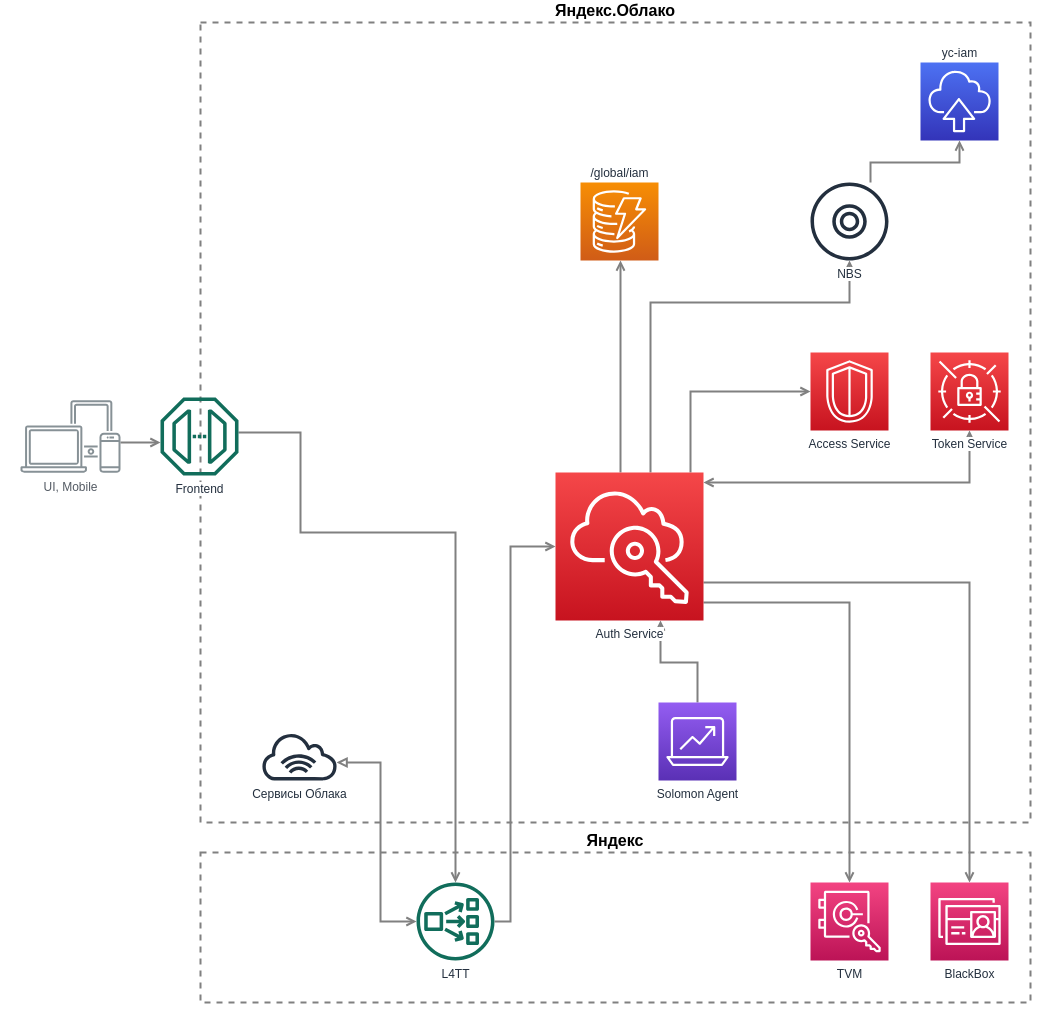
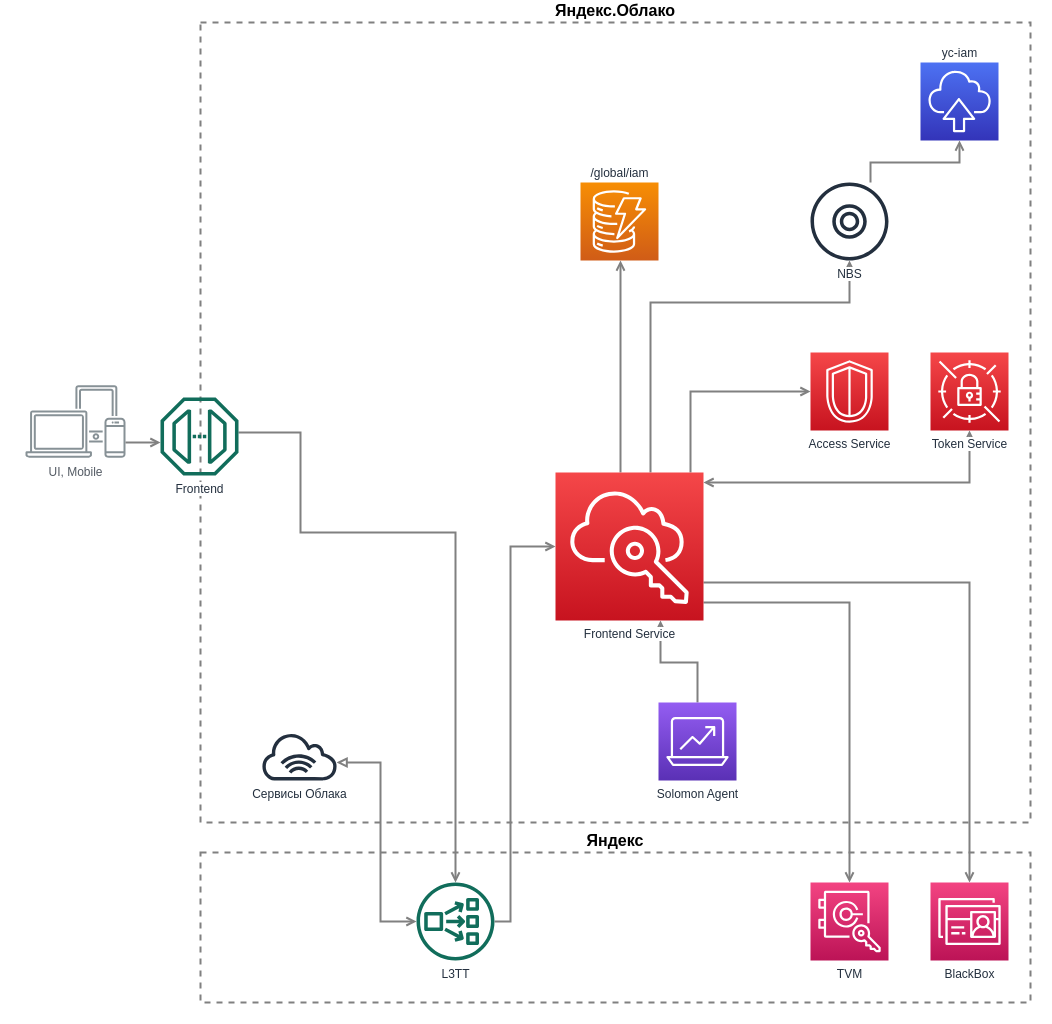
node "UI, Mobile": moved (71, 437) -> (76, 422)
node "Auth Service": label "Auth Service" -> "Frontend Service"
node "L4TT": label "L4TT" -> "L3TT"
